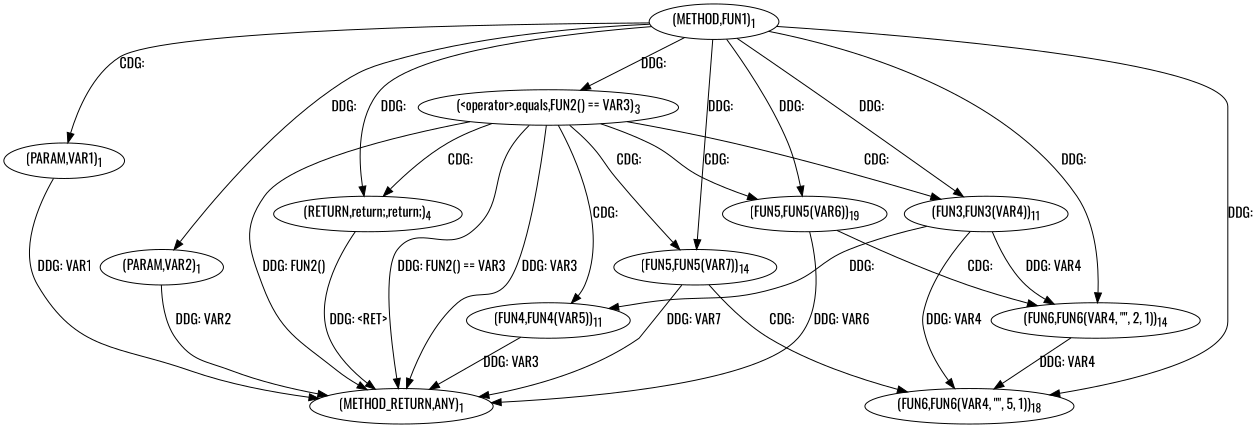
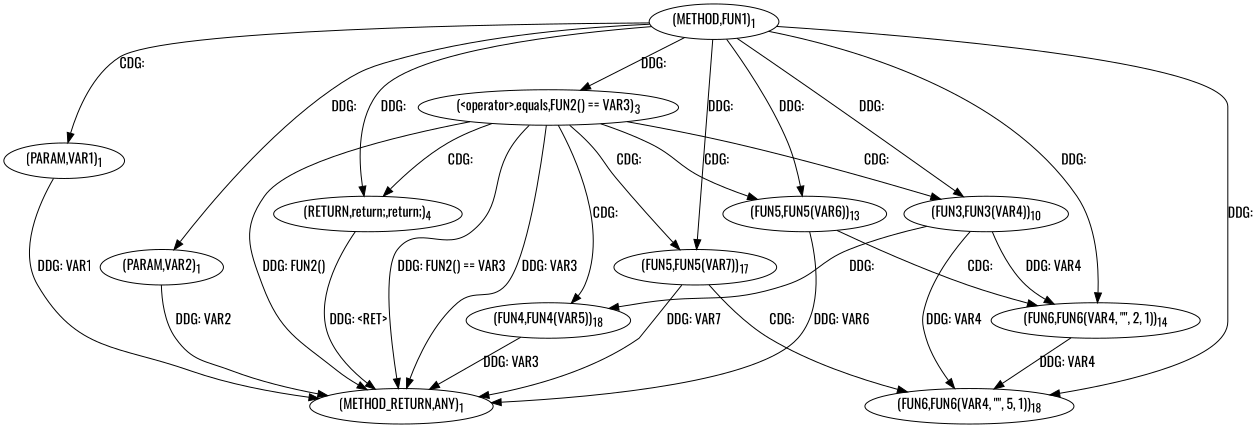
node "(FUN5,FUN5(VAR6))": text "19" -> "13"
node "(FUN3,FUN3(VAR4))": text "11" -> "10"
node "(FUN5,FUN5(VAR7))": text "14" -> "17"
node "(FUN4,FUN4(VAR5))": text "11" -> "18"
